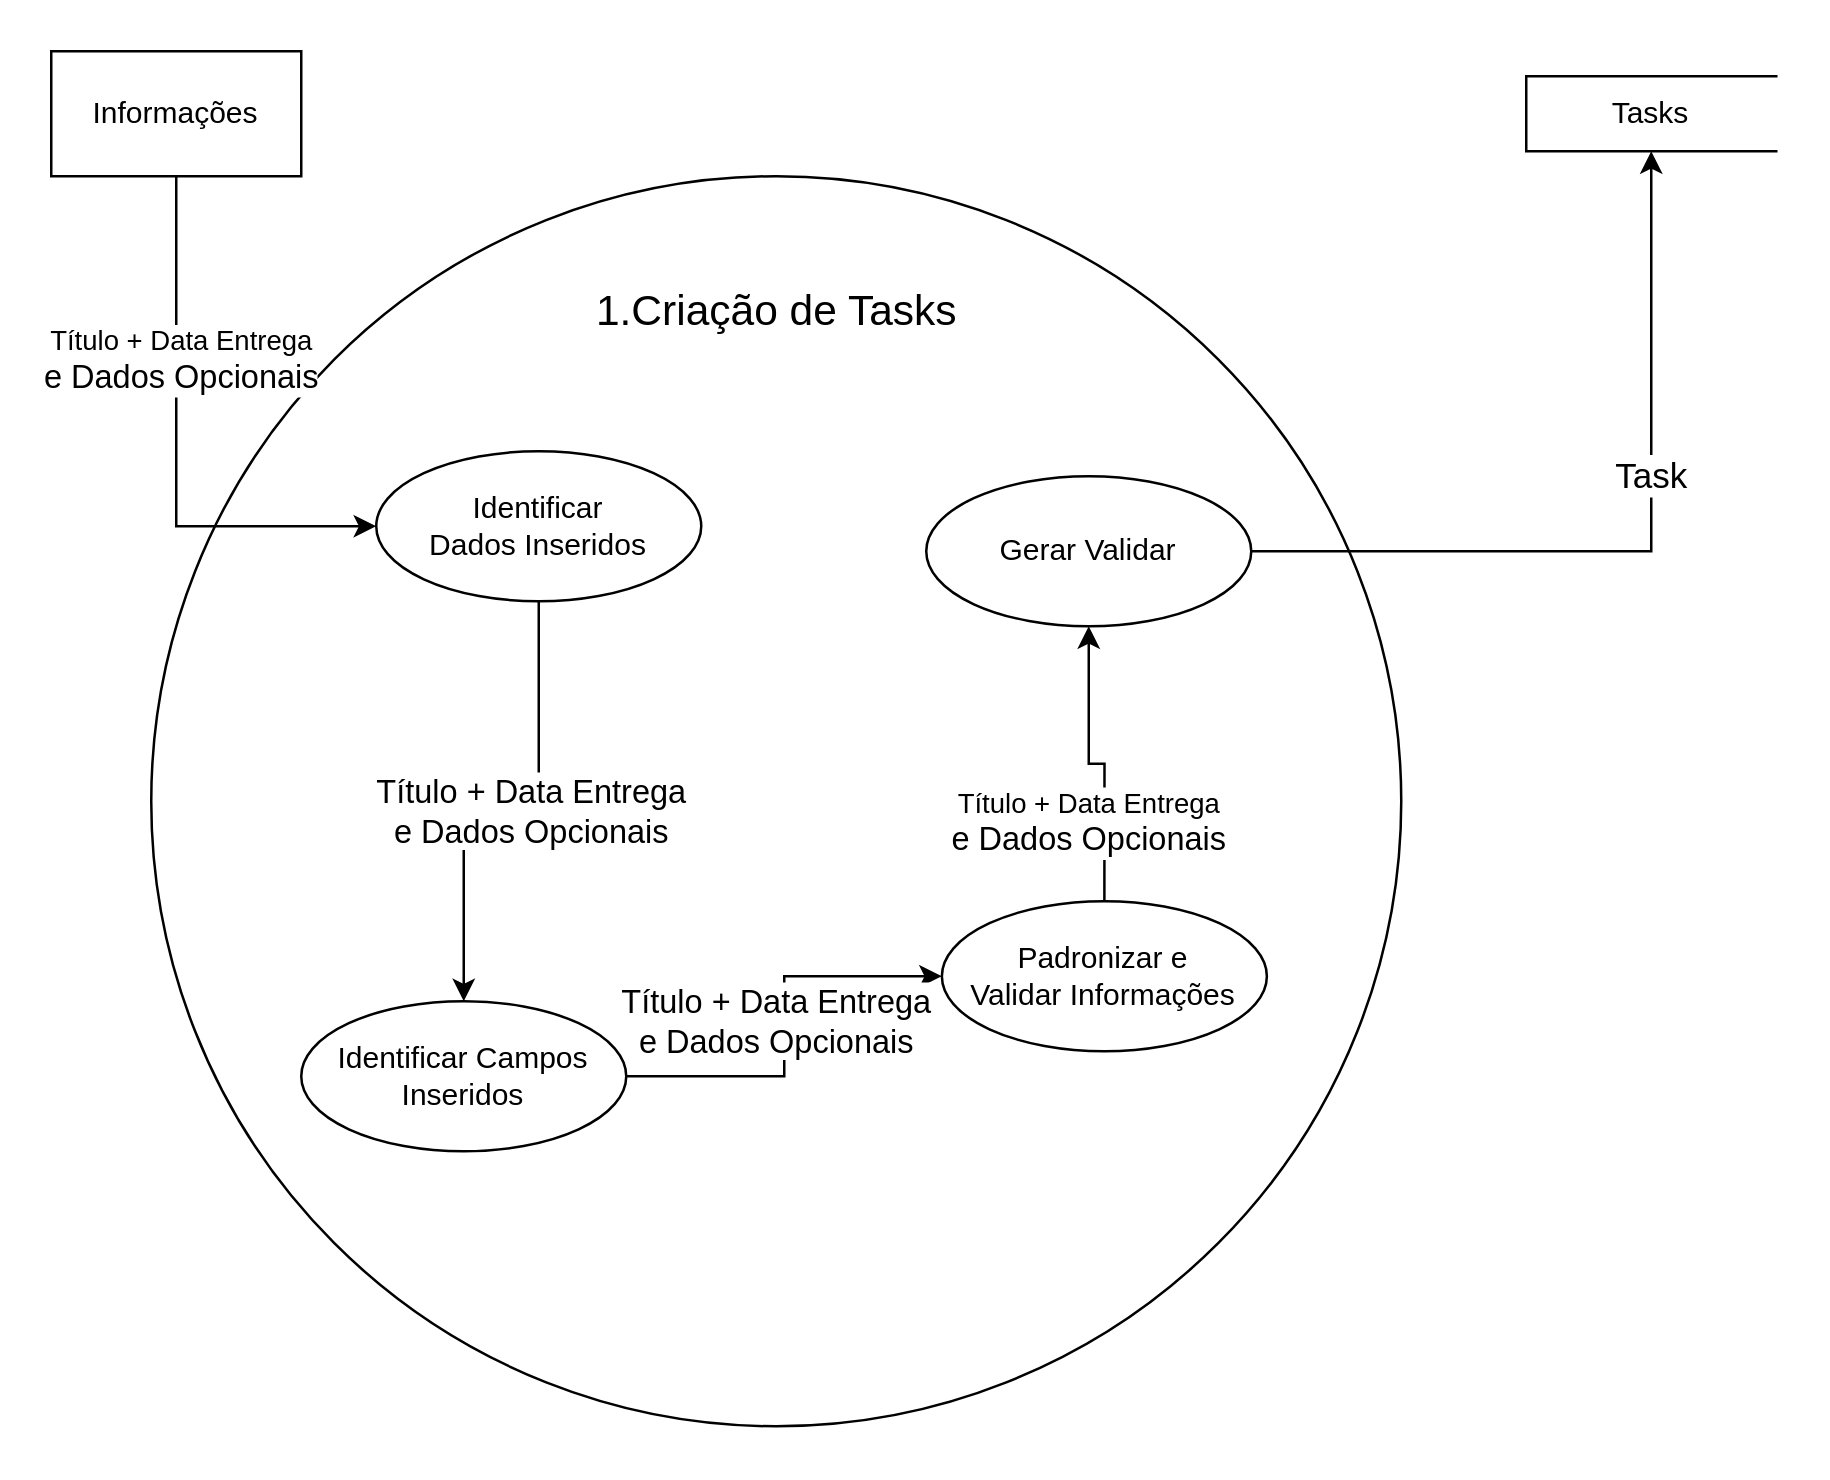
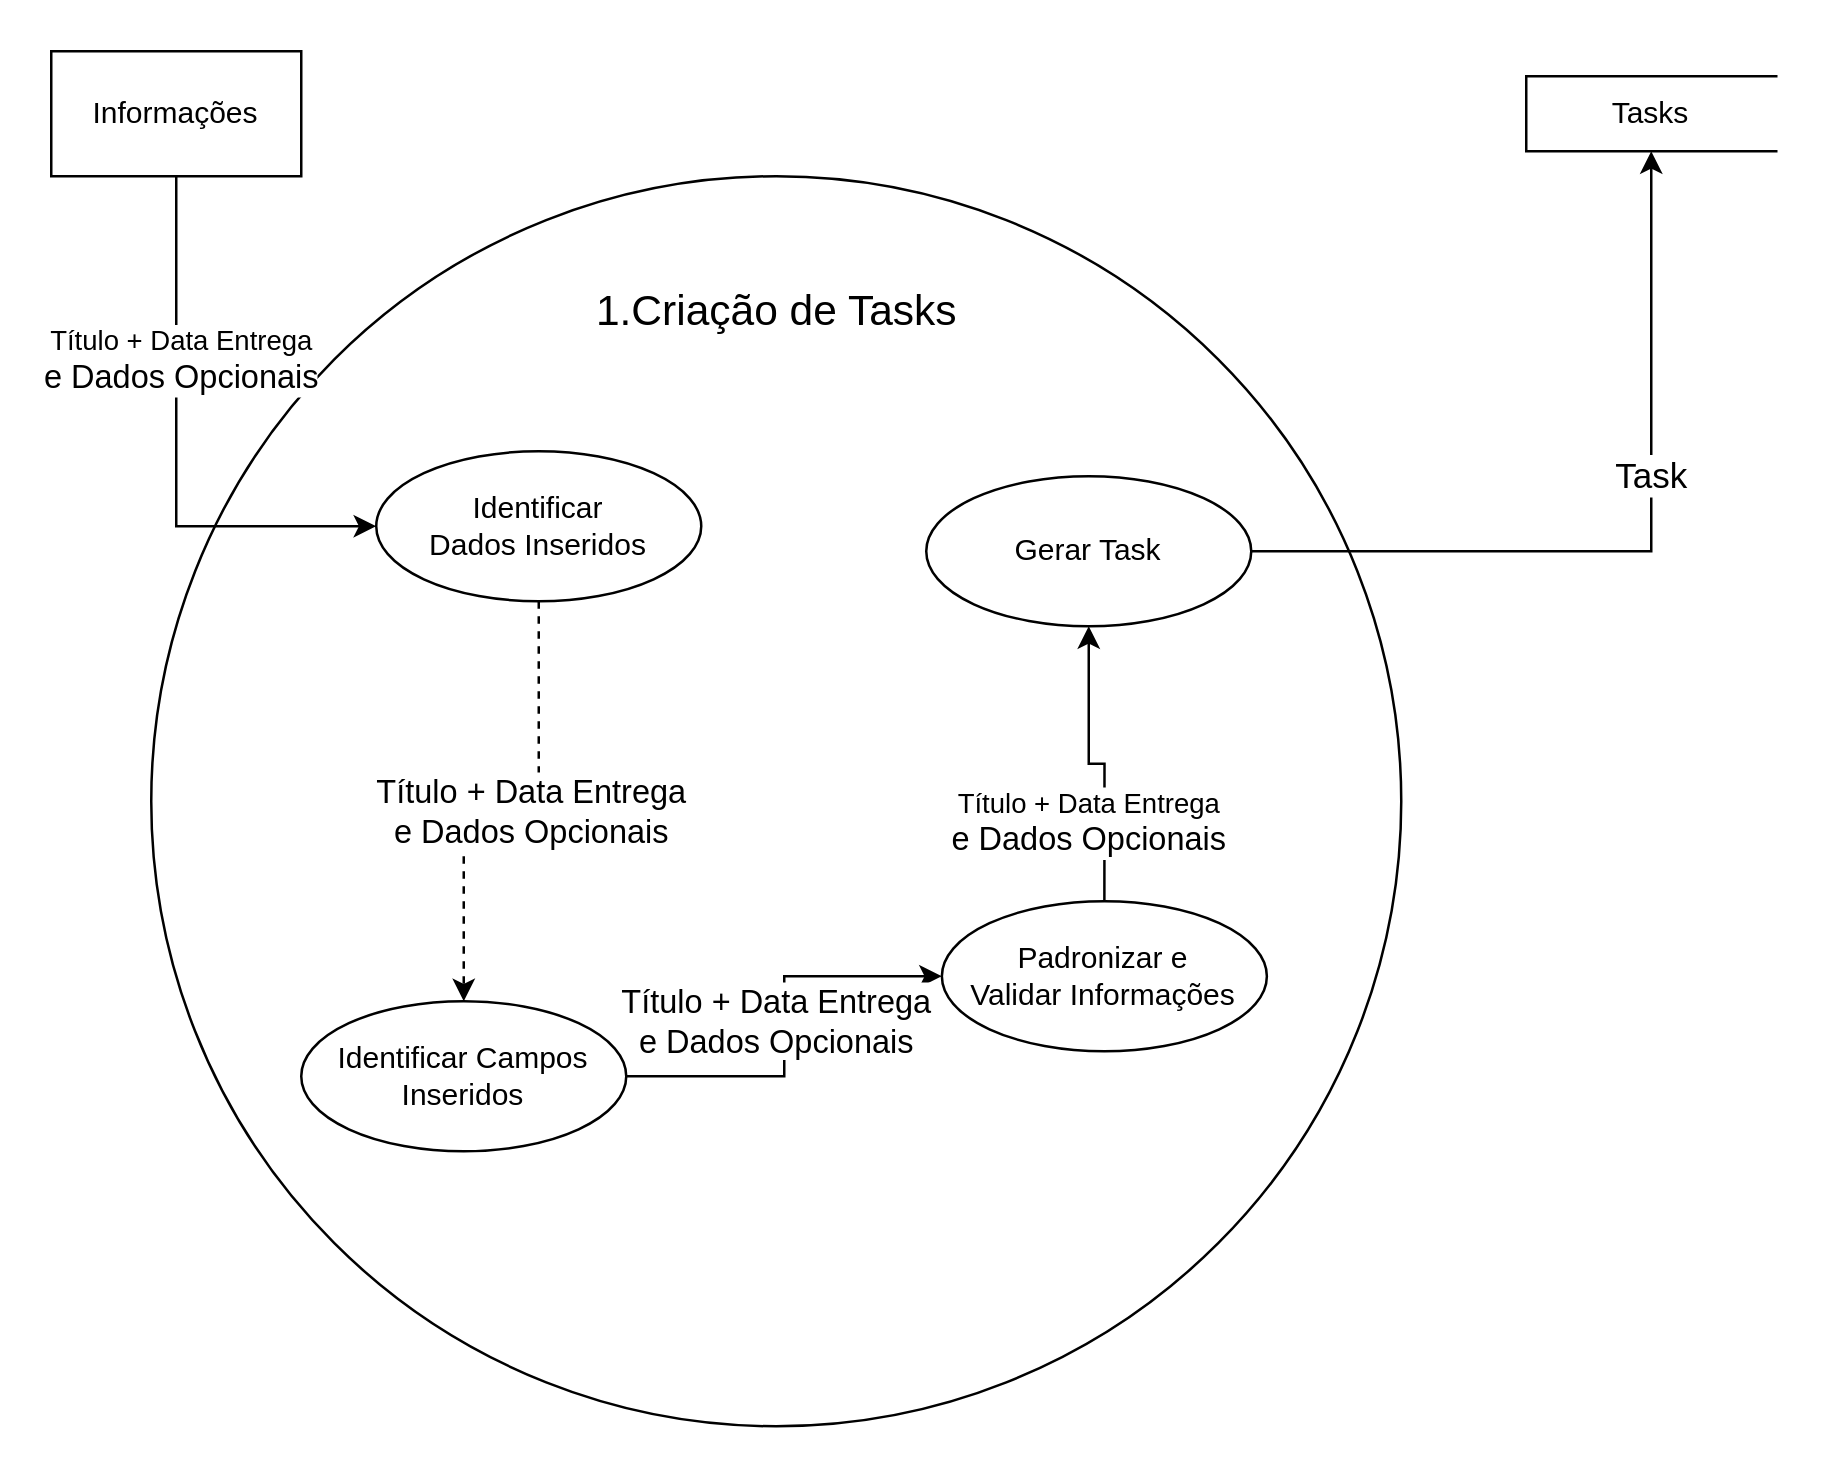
node "Gerar Validar": label "Gerar Validar" -> "Gerar Task"
edge "Identificar Dados Inseridos" -> "Identificar Campos Inseridos": style solid -> dashed
